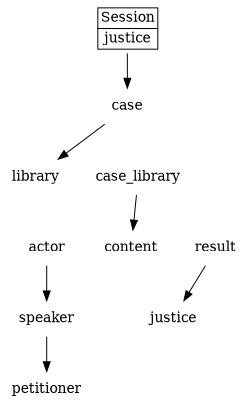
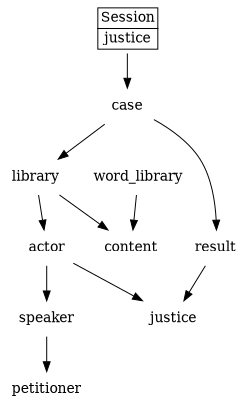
edge "case" -> "result": added
node "case_library": label "case_library" -> "word_library"
edge "library" -> "actor": added
edge "library" -> "content": added
edge "actor" -> "justice": added
